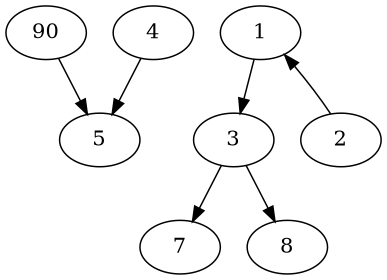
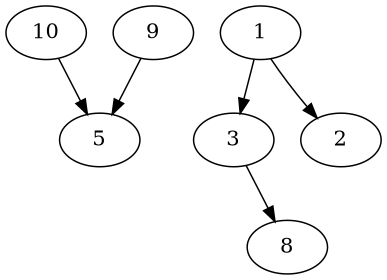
node "90": label "90" -> "10"
node "4": label "4" -> "9"
edge "2" -> "1": reversed
node "7": removed
